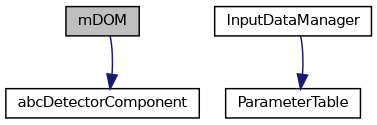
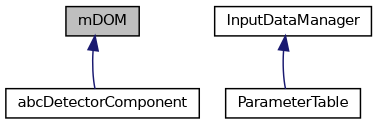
edge "mDOM" -> "abcDetectorComponent": reversed
edge "InputDataManager" -> "ParameterTable": reversed
